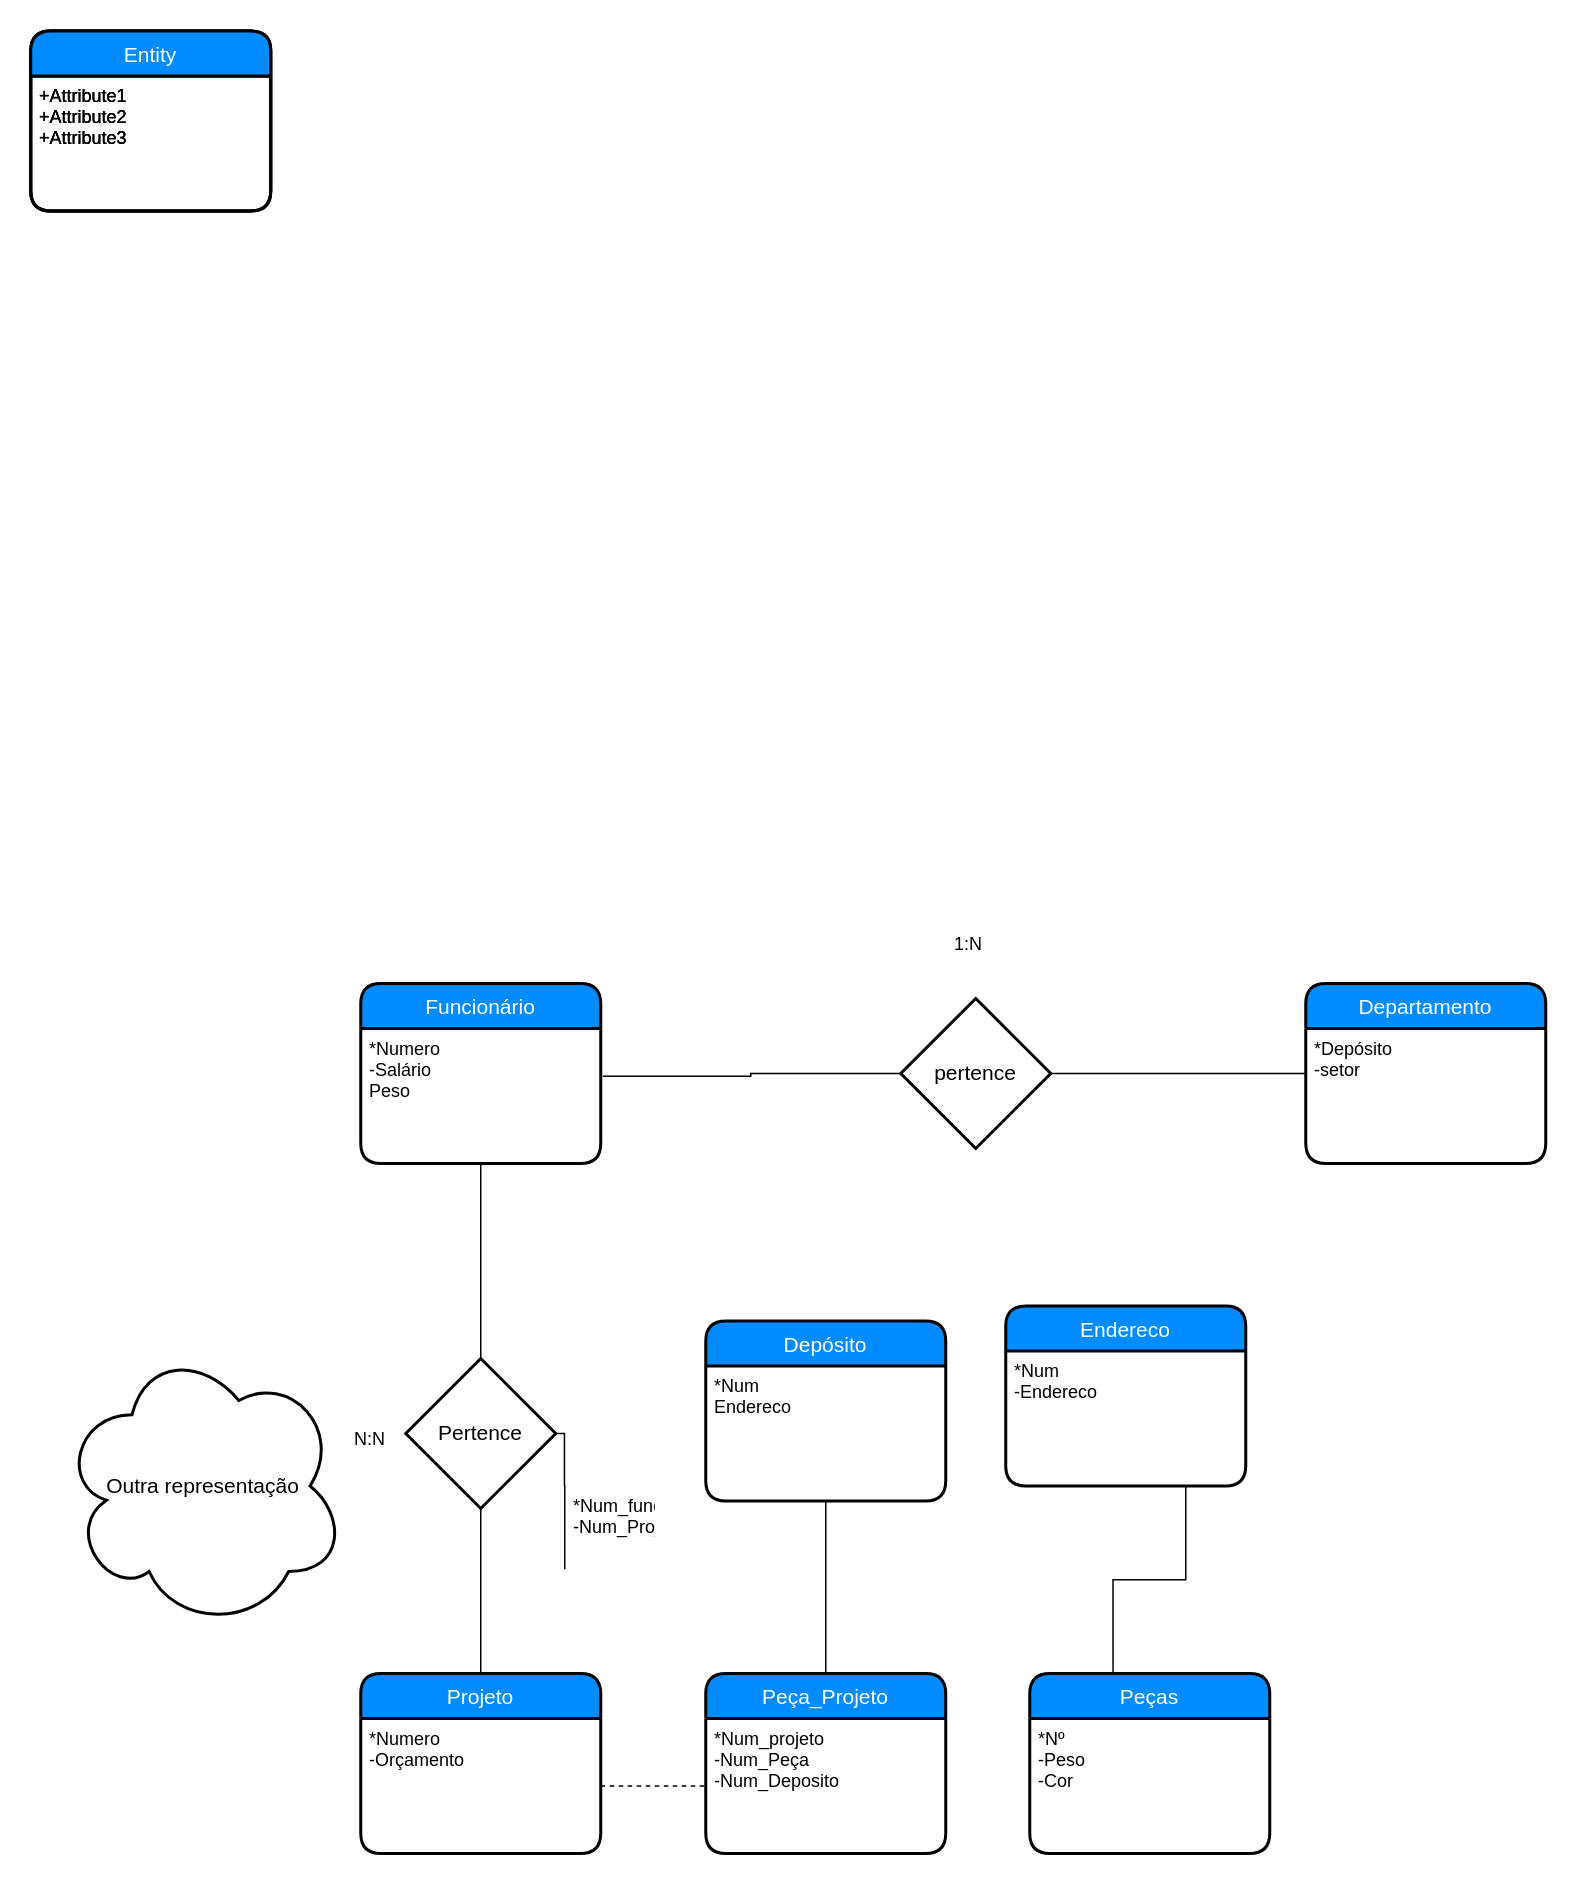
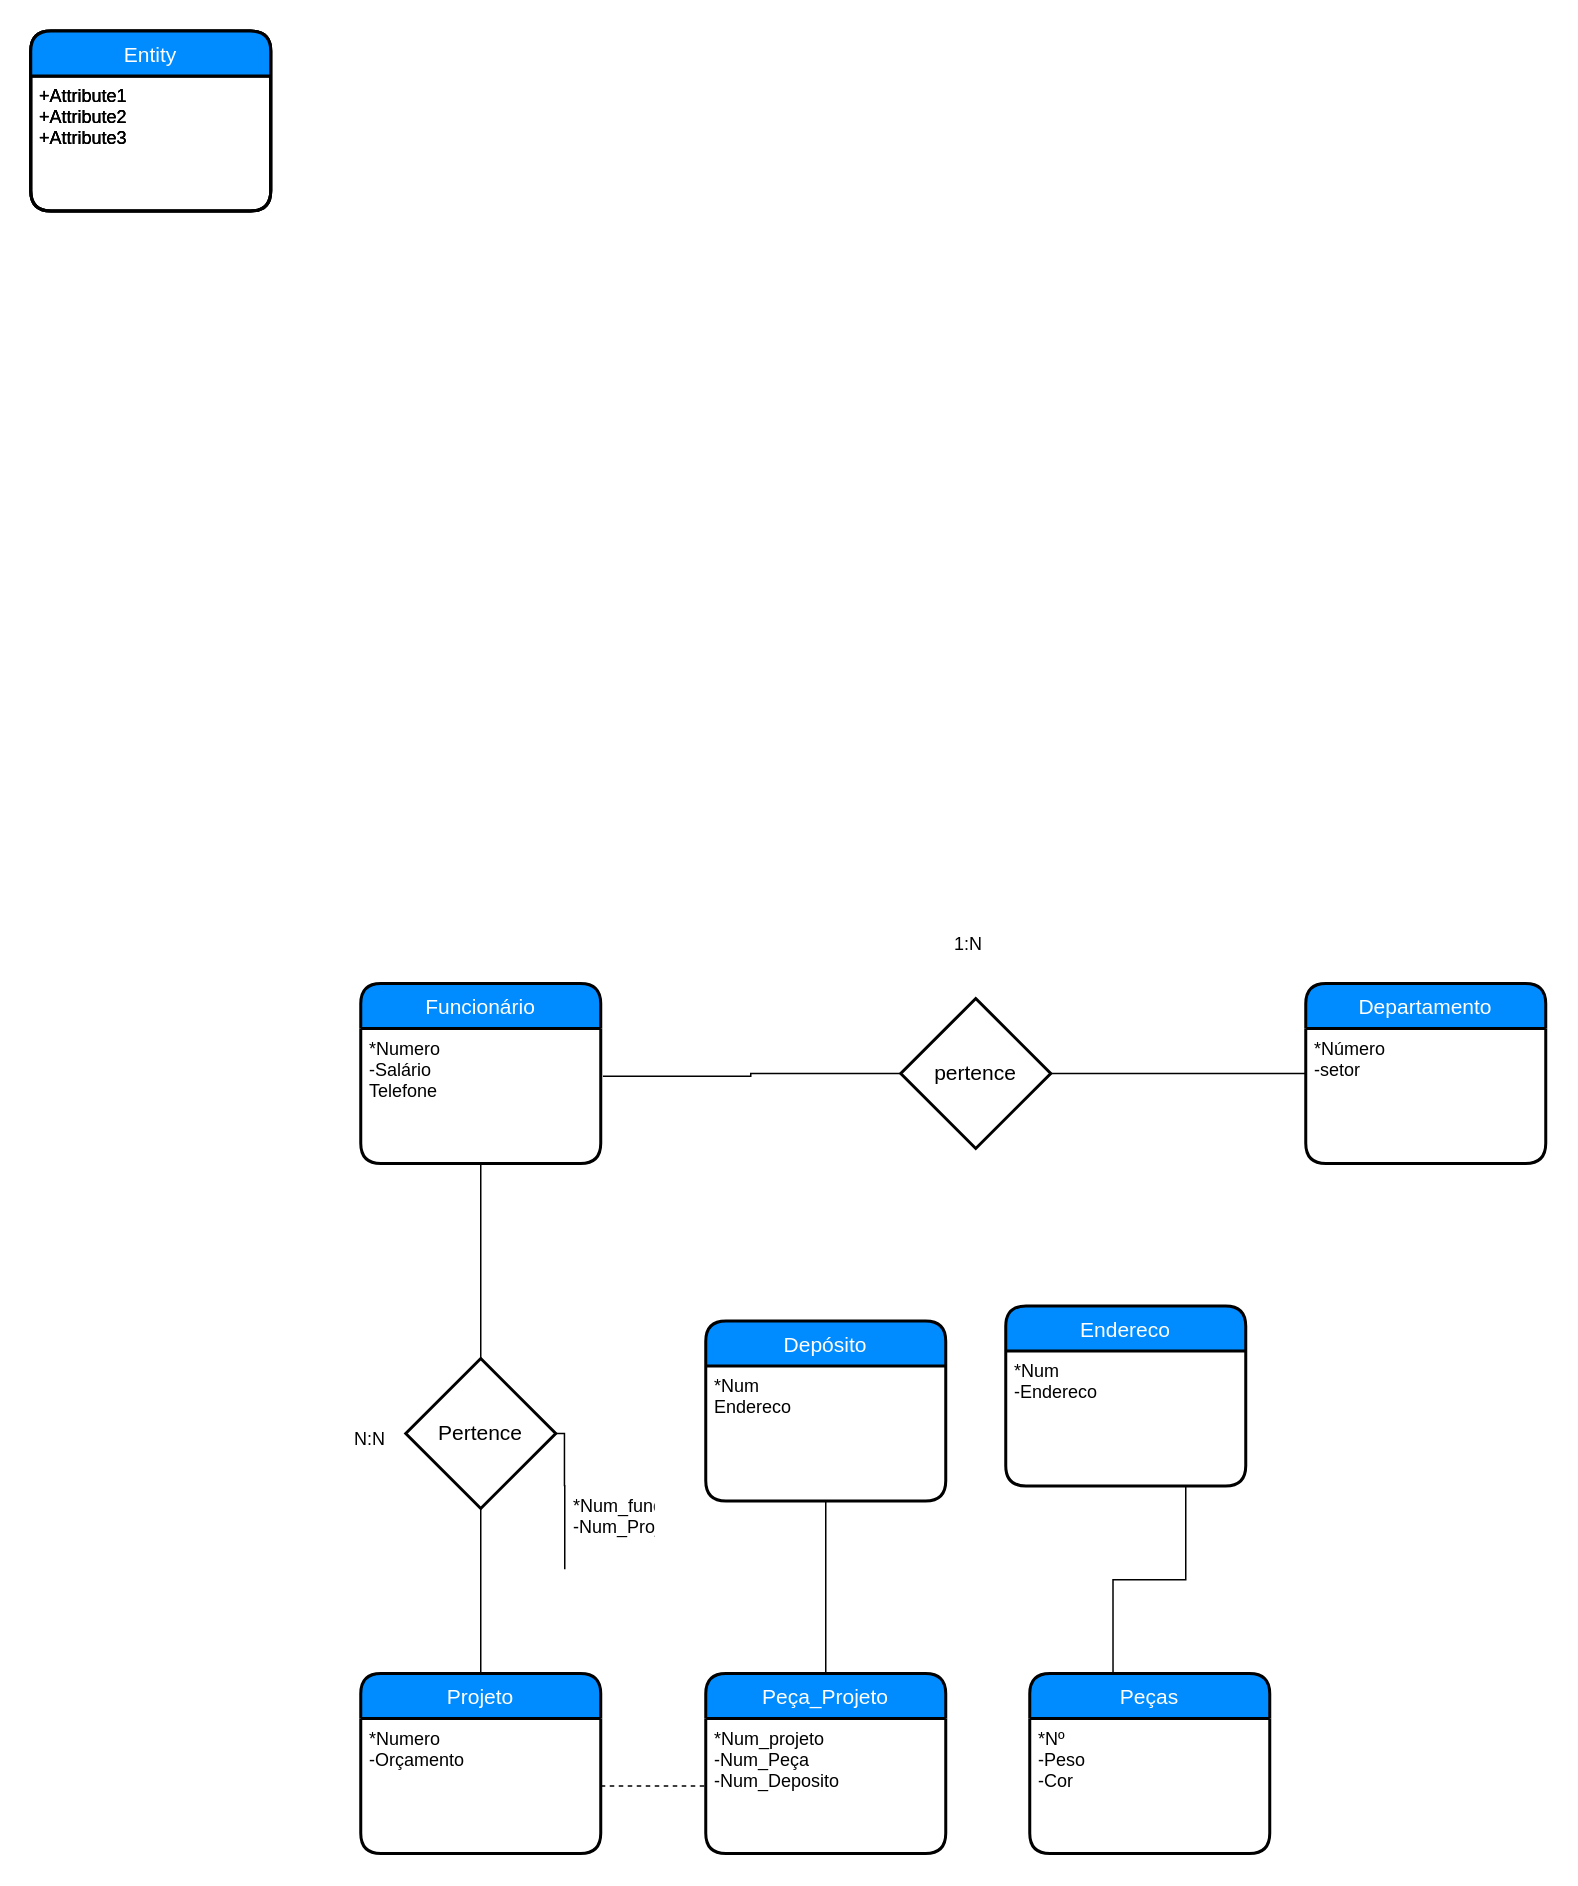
node "*Numero -Salário Peso": label "*Numero -Salário Peso" -> "*Numero -Salário Telefone"
node "*Depósito -setor": label "*Depósito -setor" -> "*Número -setor"
node "Outra representação": removed
